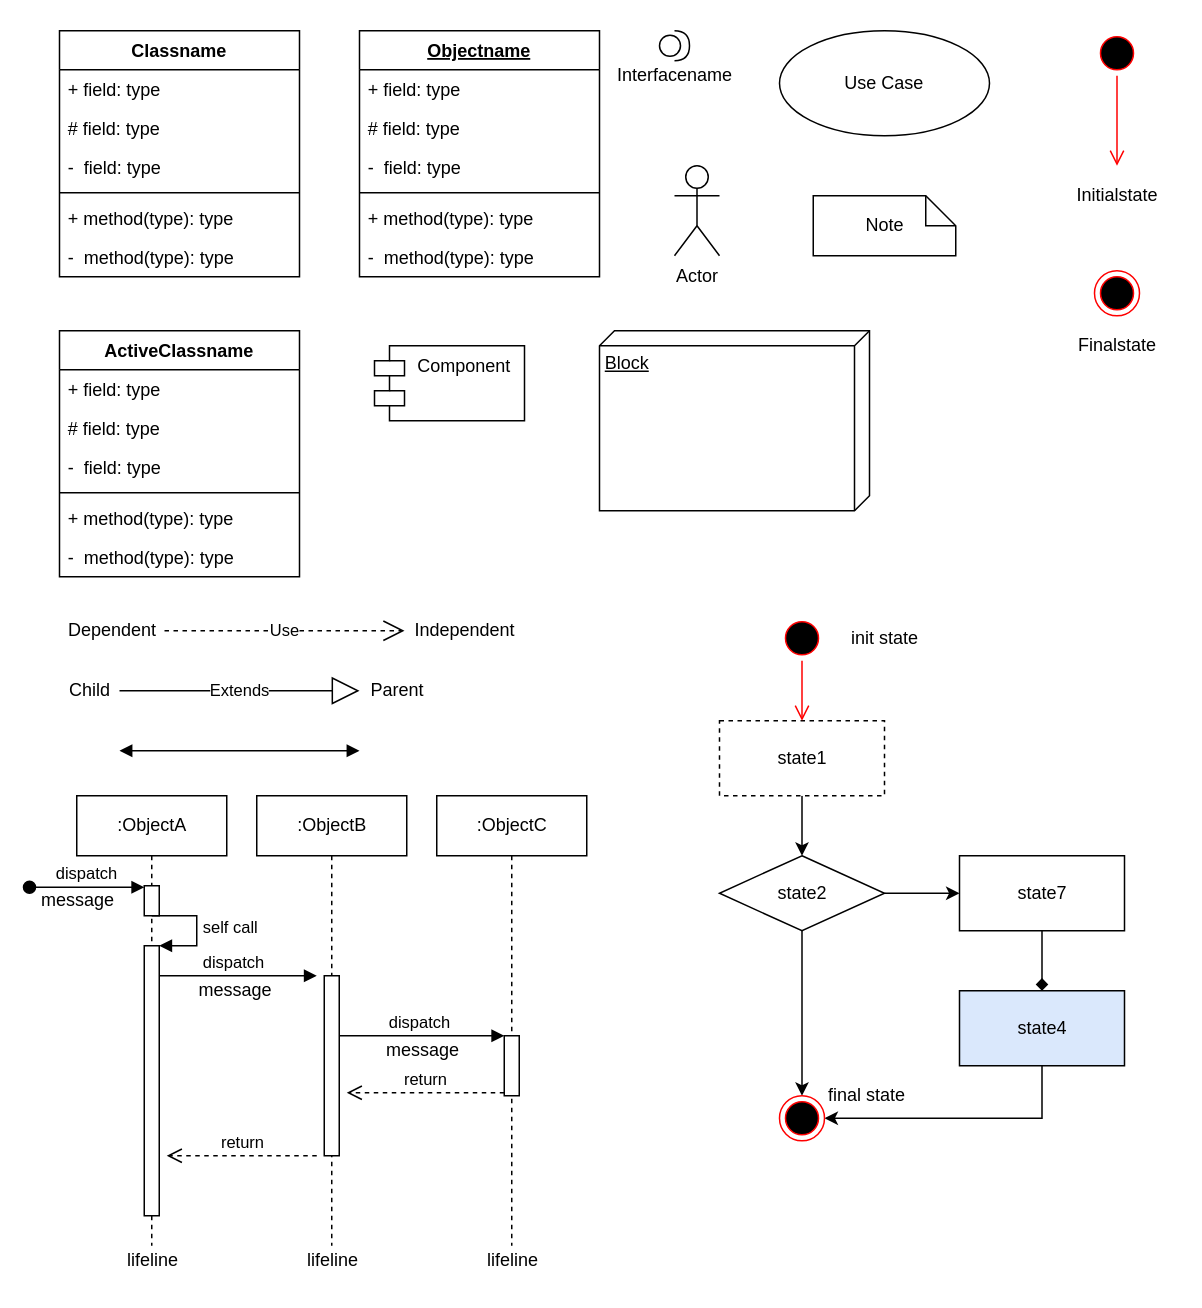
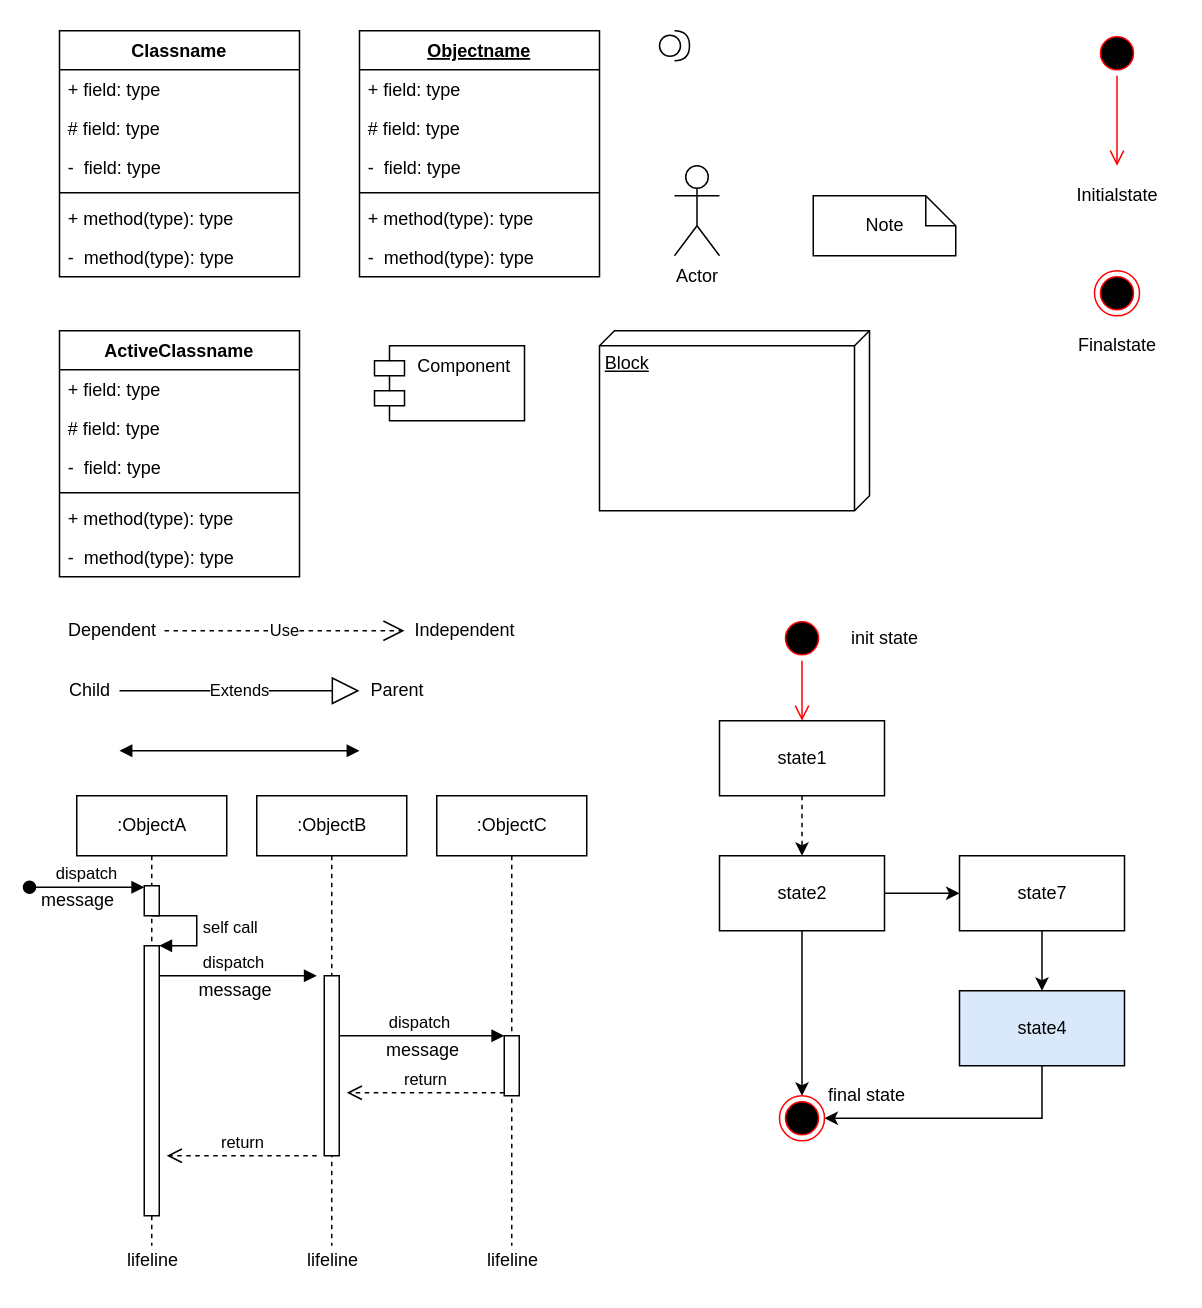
node "Interfacename": removed
node "Use Case": removed
node "state1": style dashed -> solid
edge "state1" -> "state2": style solid -> dashed
node "state2": shape diamond -> rectangle
edge "state7" -> "state4": arrowhead diamond -> classic
